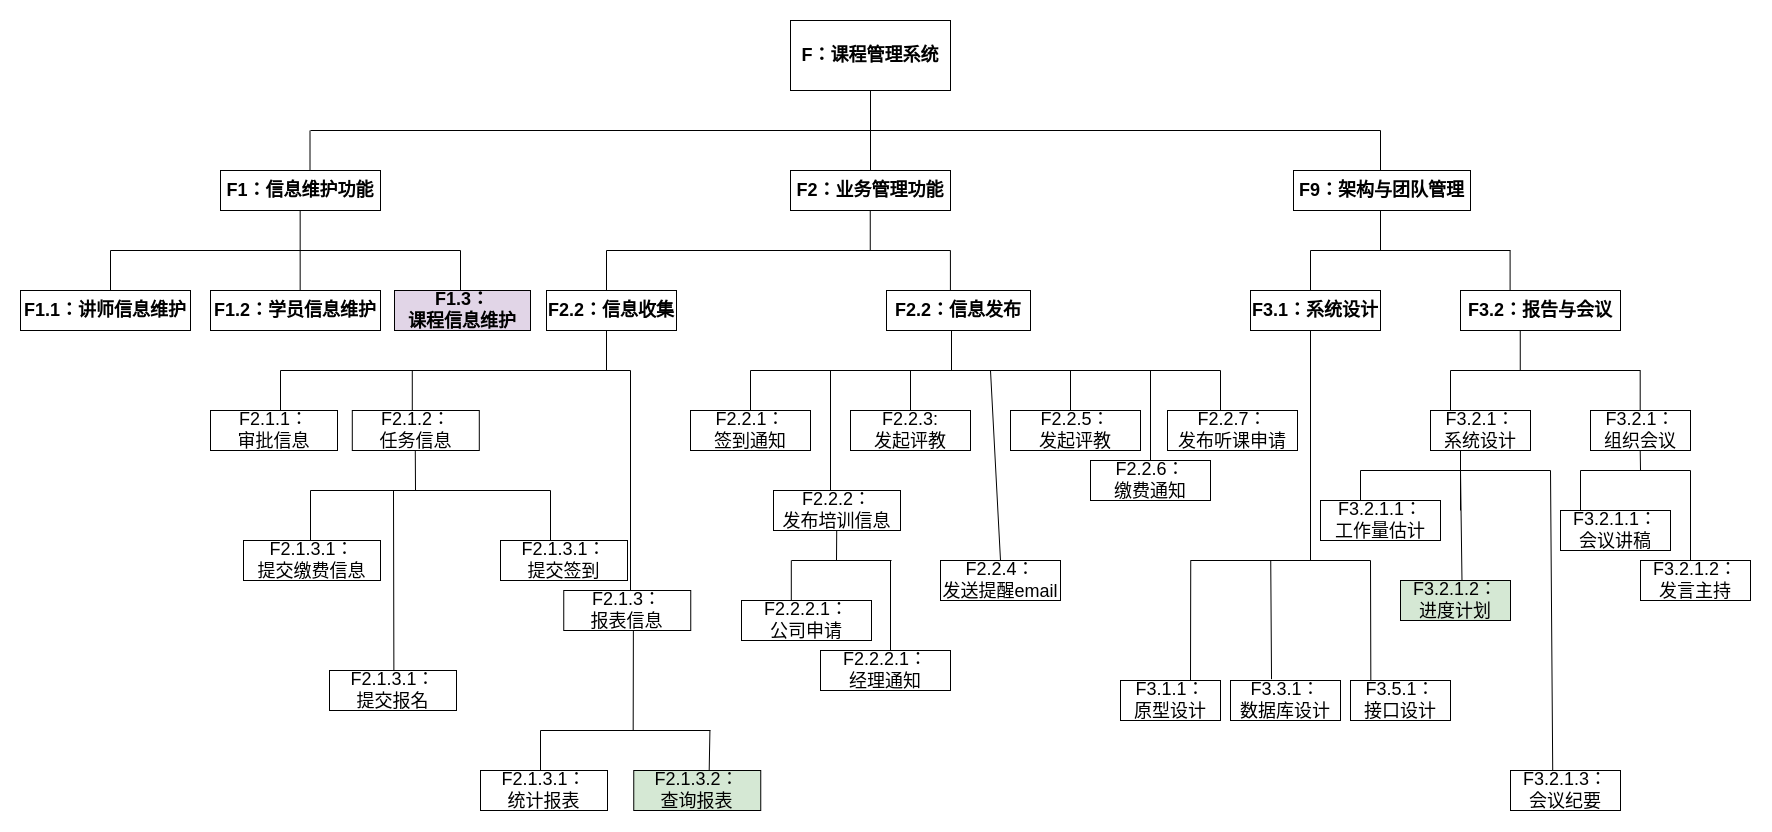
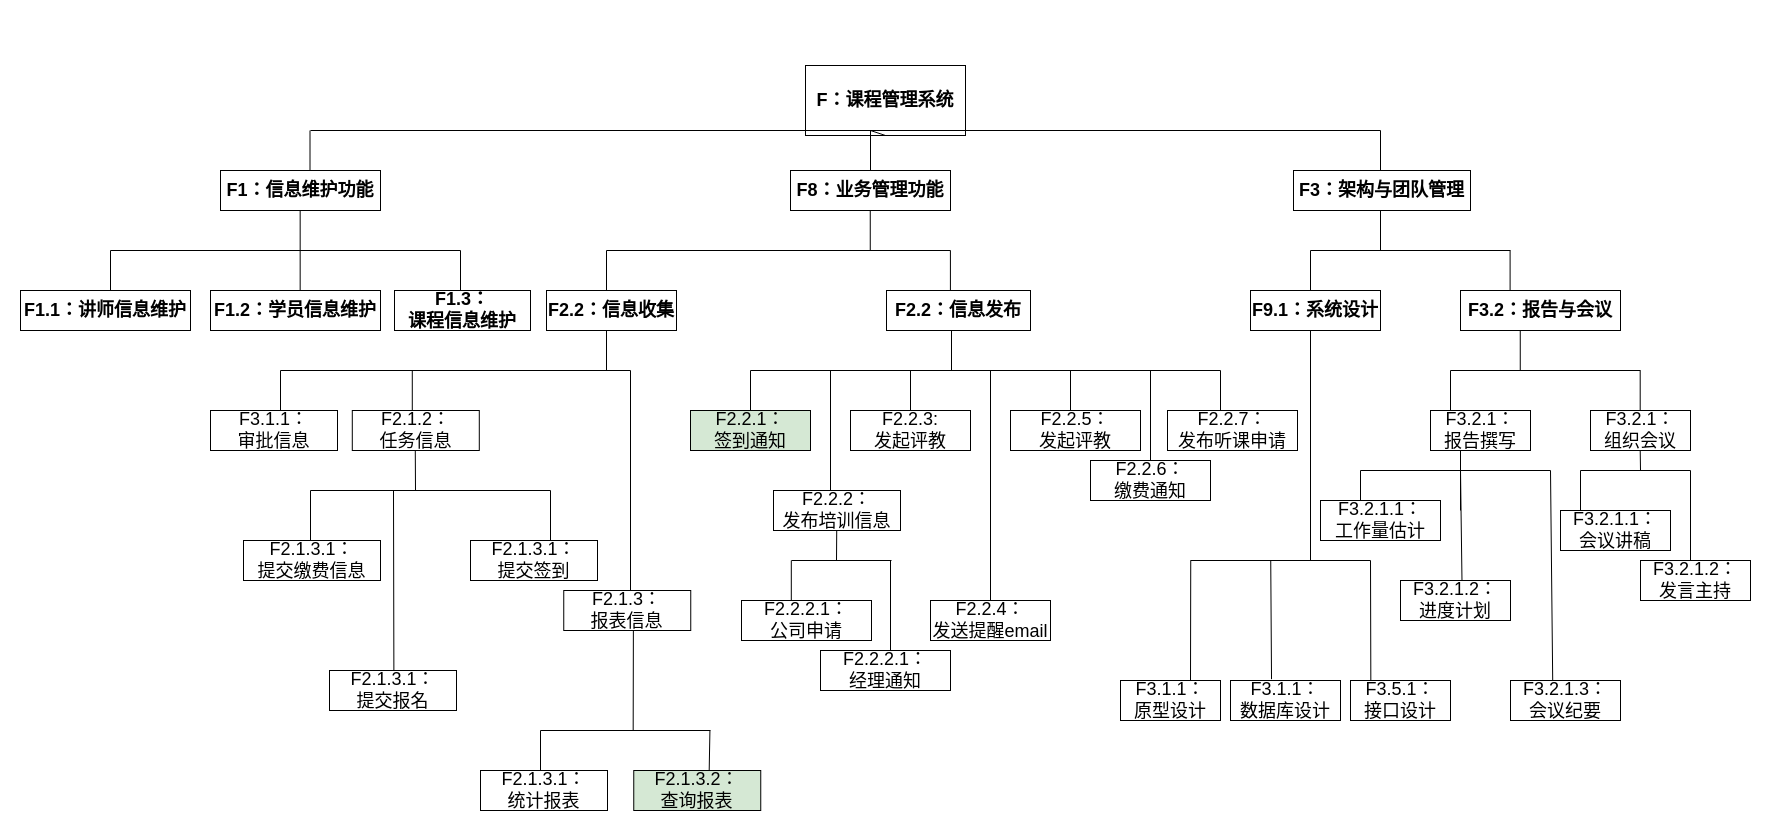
node "F：课程管理系统": moved (871, 56) -> (886, 101)
node "F2：业务管理功能": label "F2：业务管理功能" -> "F8：业务管理功能"
node "F9：架构与团队管理": label "F9：架构与团队管理" -> "F3：架构与团队管理"
node "F1.3： 课程信息维护": fillcolor #e1d5e7 -> #ffffff
node "F3.1：系统设计": label "F3.1：系统设计" -> "F9.1：系统设计"
node "F2.1.1： 审批信息": label "F2.1.1： 审批信息" -> "F3.1.1： 审批信息"
node "F2.2.1： 签到通知": fillcolor #ffffff -> #d5e8d4
node "F3.2.1： 系统设计": label "F3.2.1： 系统设计" -> "F3.2.1： 报告撰写"
node "F2.1.3.1： 提交签到": moved (564, 561) -> (534, 561)
node "F2.2.4： 发送提醒email": moved (1001, 581) -> (991, 621)
node "F3.2.1.2： 进度计划": fillcolor #d5e8d4 -> #ffffff
node "F3.3.1： 数据库设计": label "F3.3.1： 数据库设计" -> "F3.1.1： 数据库设计"
node "F3.2.1.3： 会议纪要": moved (1566, 791) -> (1566, 701)
